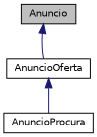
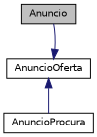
edge "AnuncioOferta" -> "Anuncio": reversed
